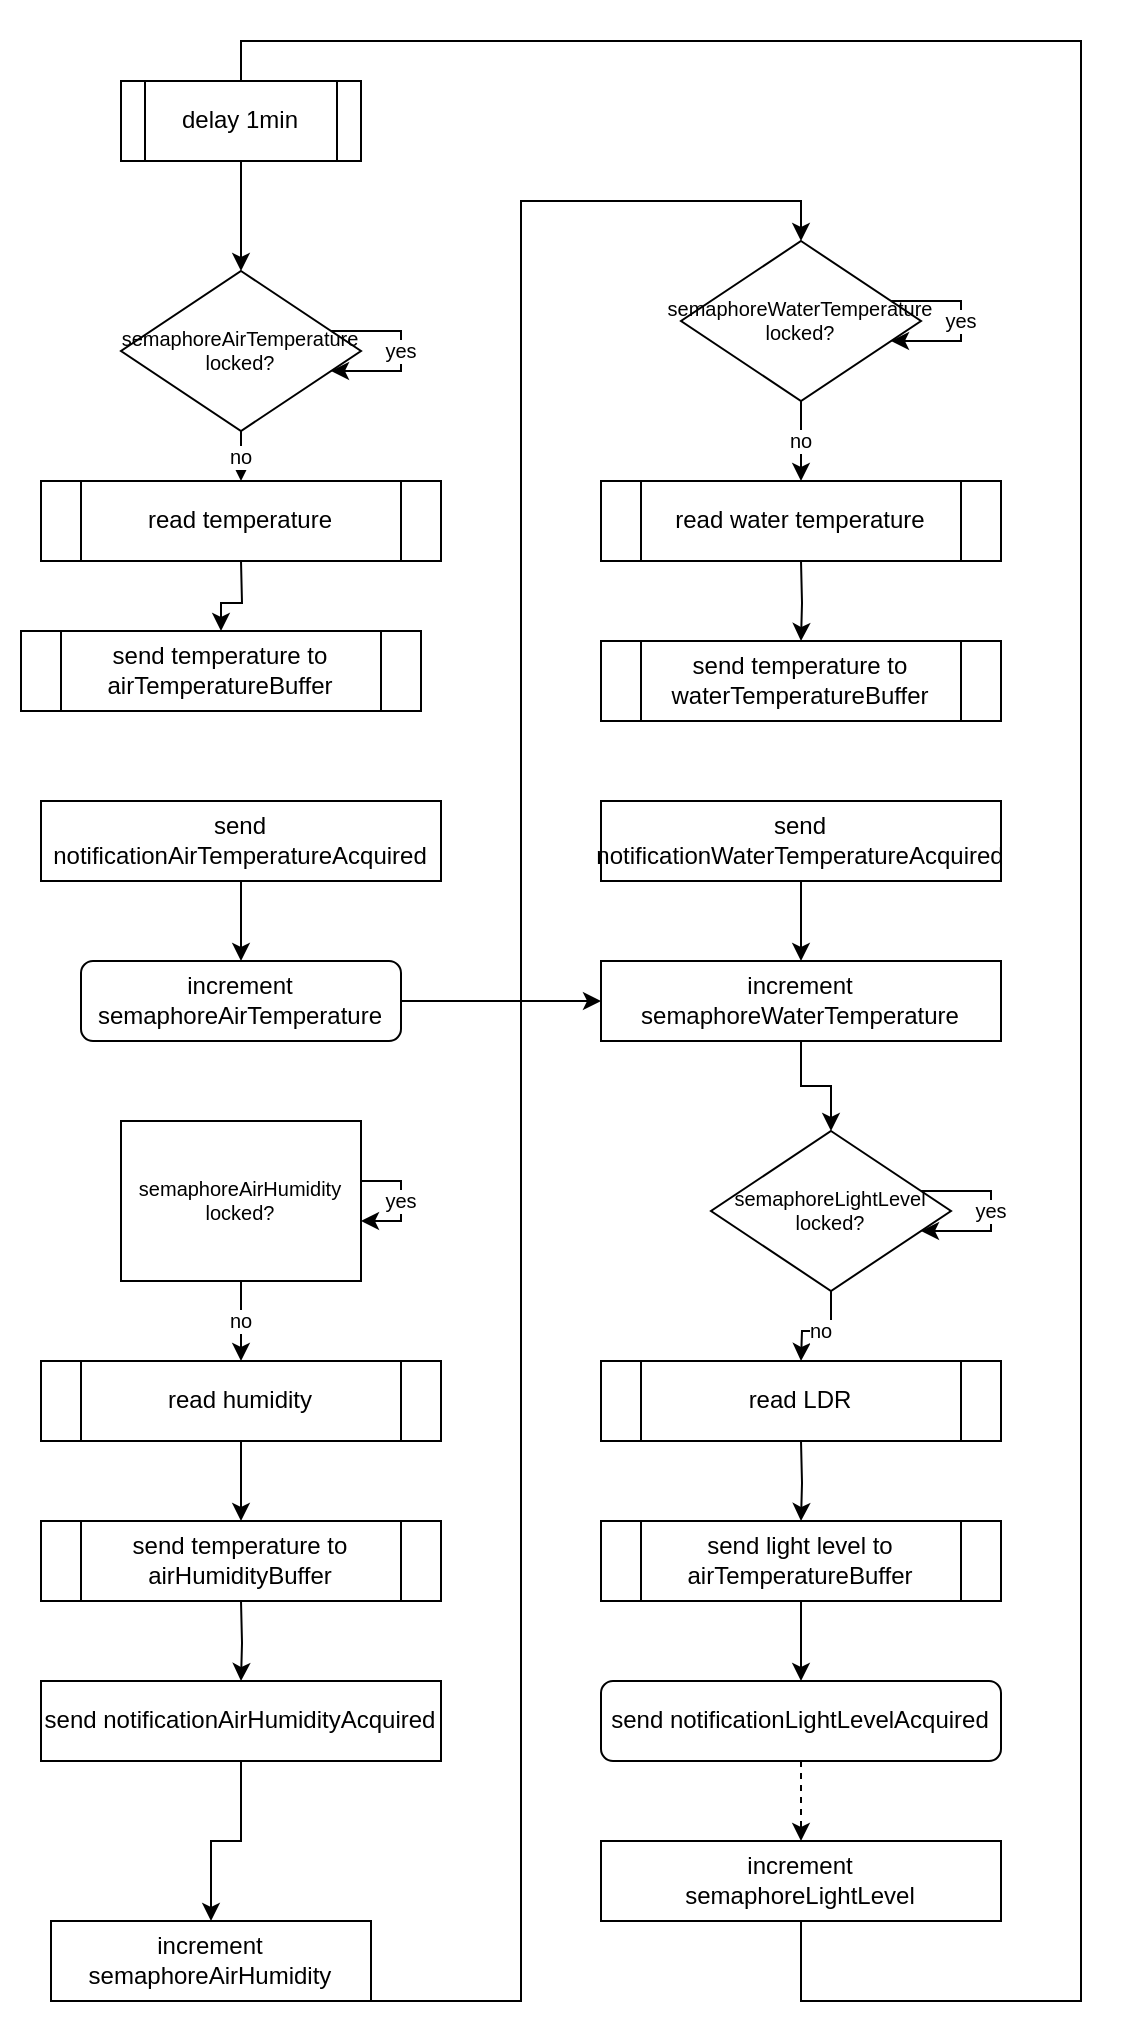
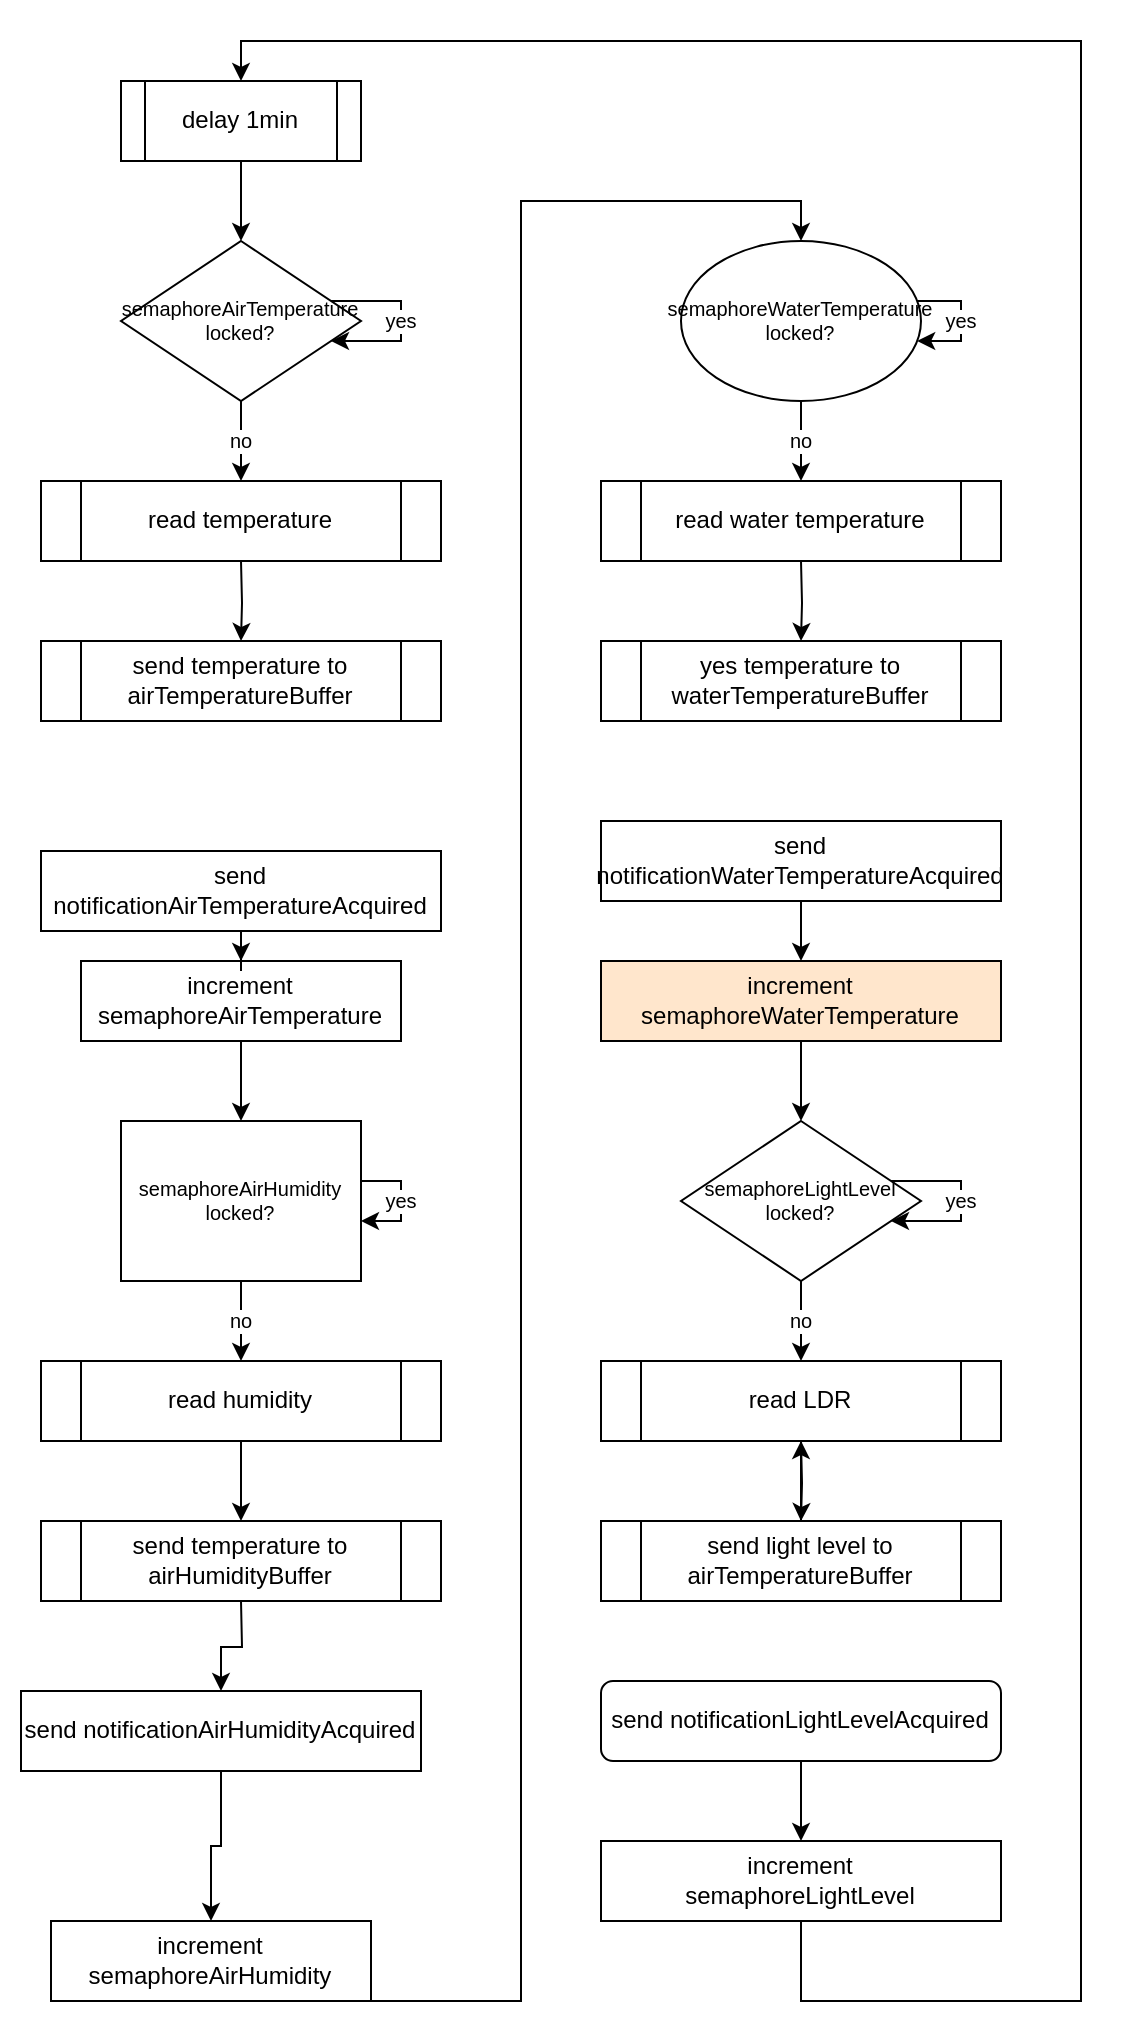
edge "delay 1min" -- "increment semaphoreLightLevel": arrowhead none -> classic
node "semaphoreWaterTemperaturelocked?": shape diamond -> ellipse
node "semaphoreAirTemperaturelocked?": moved (241, 351) -> (241, 321)
node "send temperature to airTemperatureBuffer": moved (221, 671) -> (241, 681)
node "send temperature to waterTemperatureBuffer": label "send temperature to waterTemperatureBuffer" -> "yes temperature to waterTemperatureBuffer"
node "send notificationAirTemperatureAcquired": moved (241, 841) -> (241, 891)
node "send notificationWaterTemperatureAcquired": moved (801, 841) -> (801, 861)
node "increment semaphoreAirTemperature": shape rounded rectangle -> rectangle
edge "increment semaphoreAirTemperature" -> "increment semaphoreWaterTemperature": now "increment semaphoreAirTemperature" -> "semaphoreAirHumidity locked?"
node "increment semaphoreWaterTemperature": fillcolor #ffffff -> #ffe6cc
node "semaphoreLightLevellocked?": moved (831, 1211) -> (801, 1201)
edge "send light level to airTemperatureBuffer" -> "send notificationLightLevelAcquired": now "send light level to airTemperatureBuffer" -> "read LDR"
node "send notificationAirHumidityAcquired": moved (241, 1721) -> (221, 1731)
edge "send notificationLightLevelAcquired" -> "increment semaphoreLightLevel": style dashed -> solid
